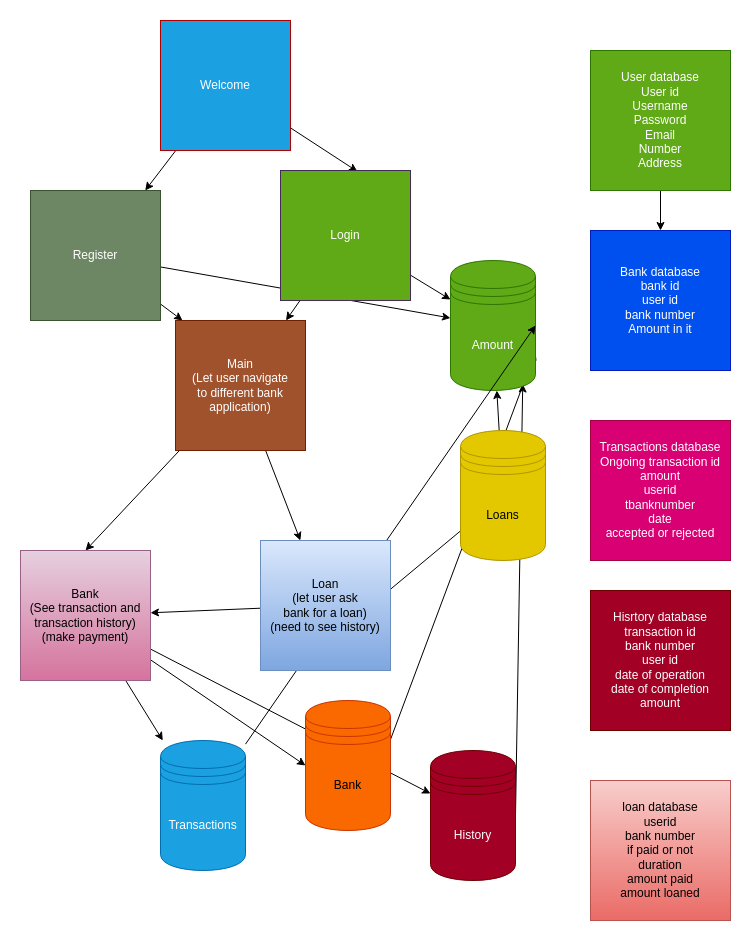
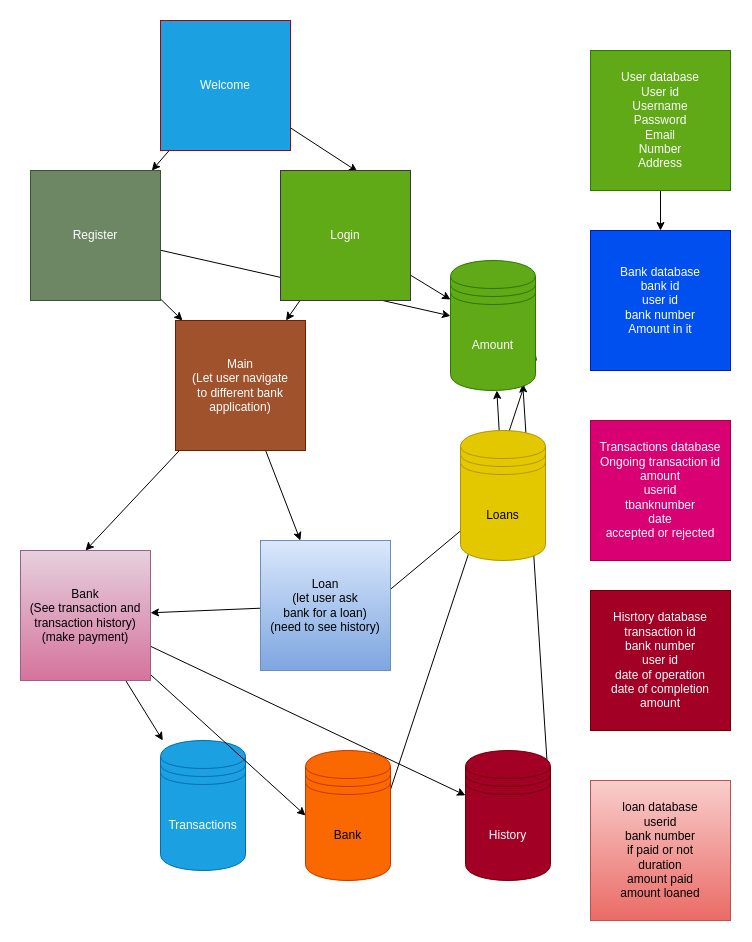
node "Register": moved (96, 256) -> (96, 236)
edge "Transactions" -> "Amount": removed
node "Bank": moved (348, 766) -> (348, 816)
node "History": moved (473, 816) -> (508, 816)
